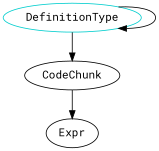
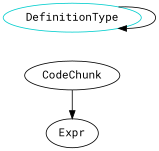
edge "DefinitionType" -> "CodeChunk": removed
